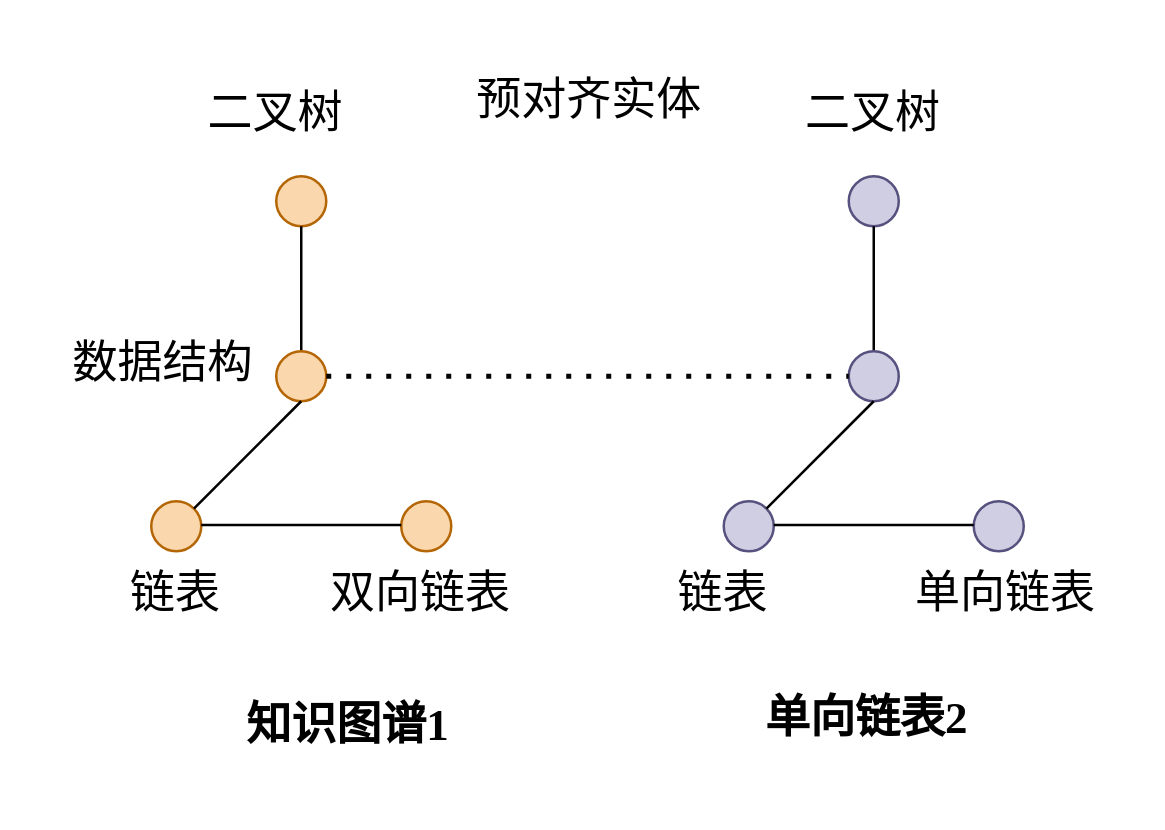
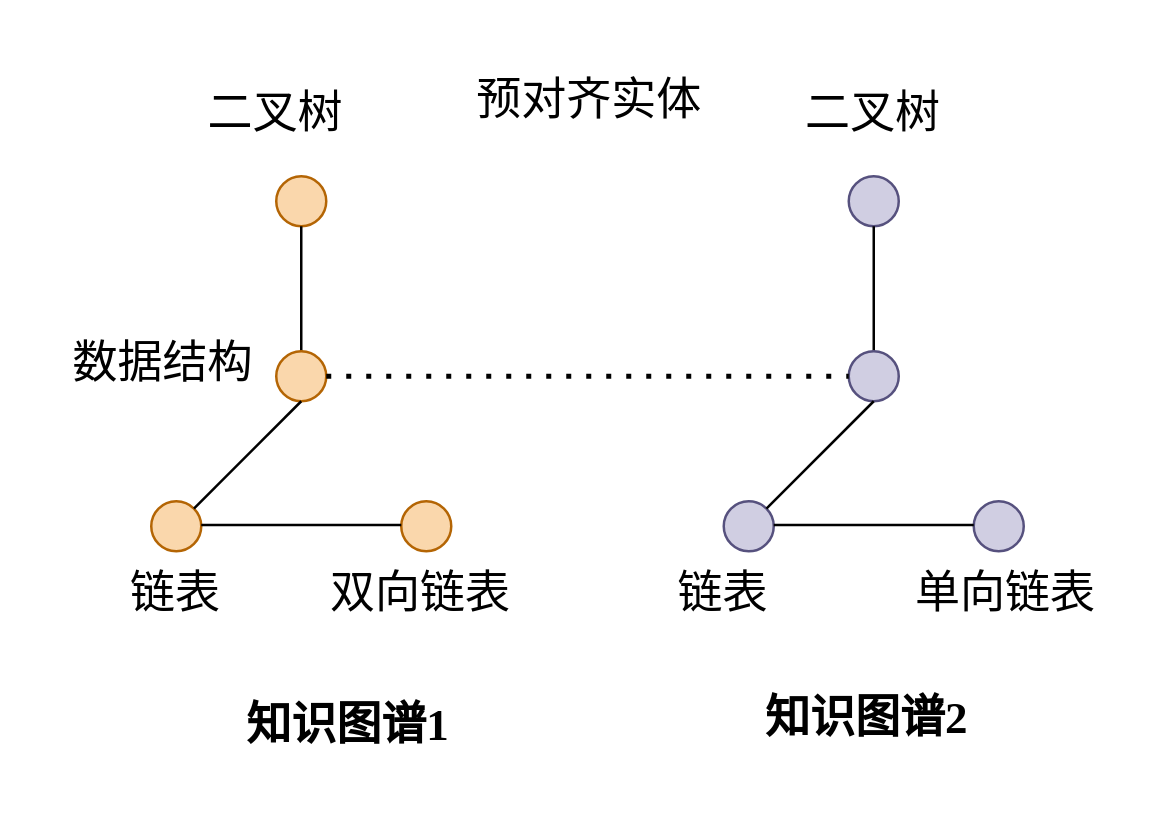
node "单向链表2": label "单向链表2" -> "知识图谱2"
